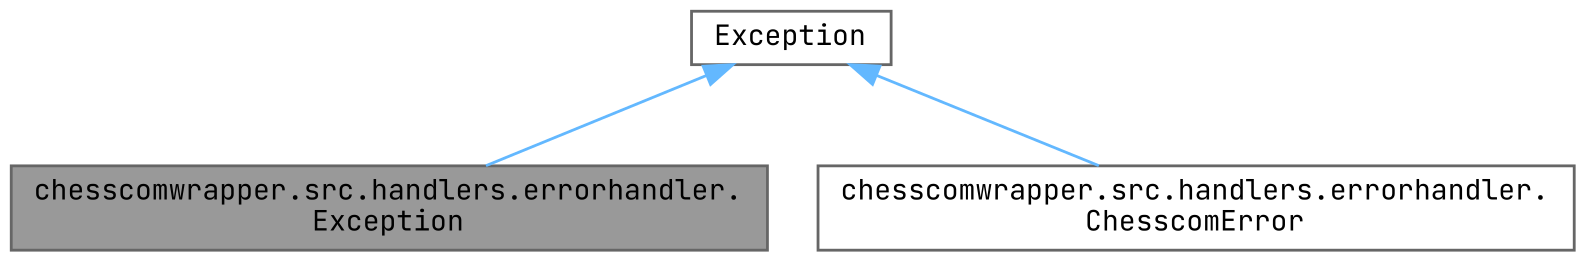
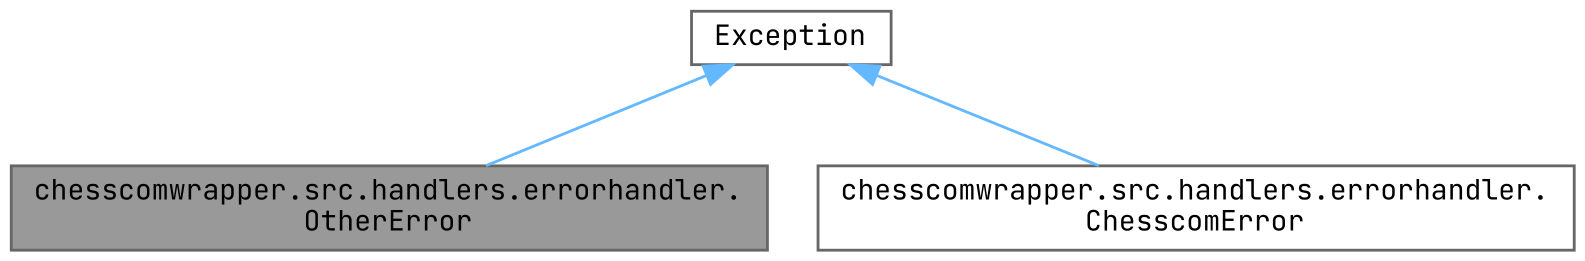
node "chesscomwrapper.src.handlers.errorhandler. Exception": label "chesscomwrapper.src.handlers.errorhandler. Exception" -> "chesscomwrapper.src.handlers.errorhandler. OtherError"
